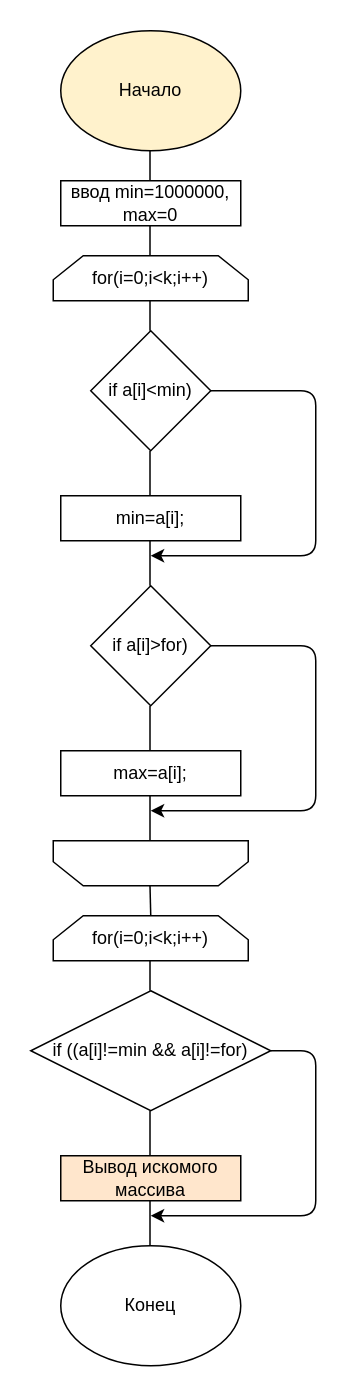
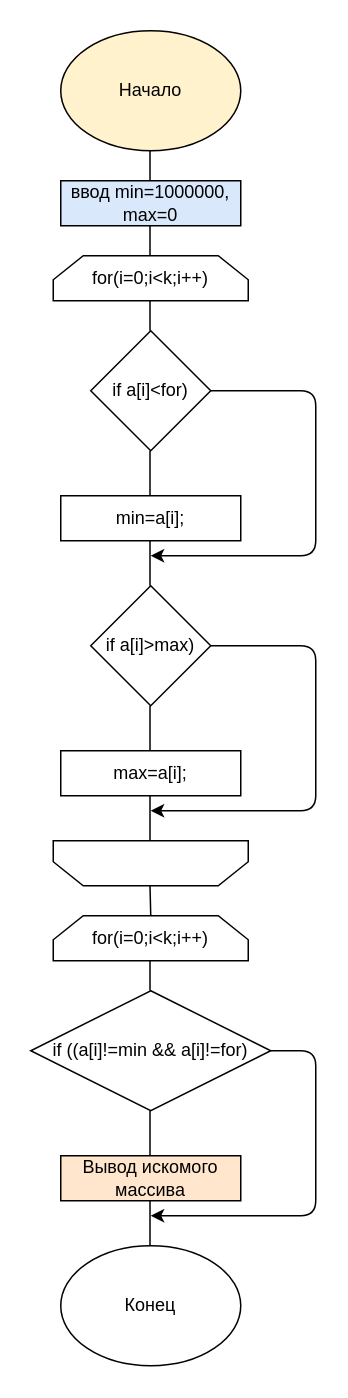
node "ввод min=1000000, max=0": fillcolor #ffffff -> #dae8fc
node "if a[i]<min)": label "if a[i]<min)" -> "if a[i]<for)"
node "if a[i]>for)": label "if a[i]>for)" -> "if a[i]>max)"
